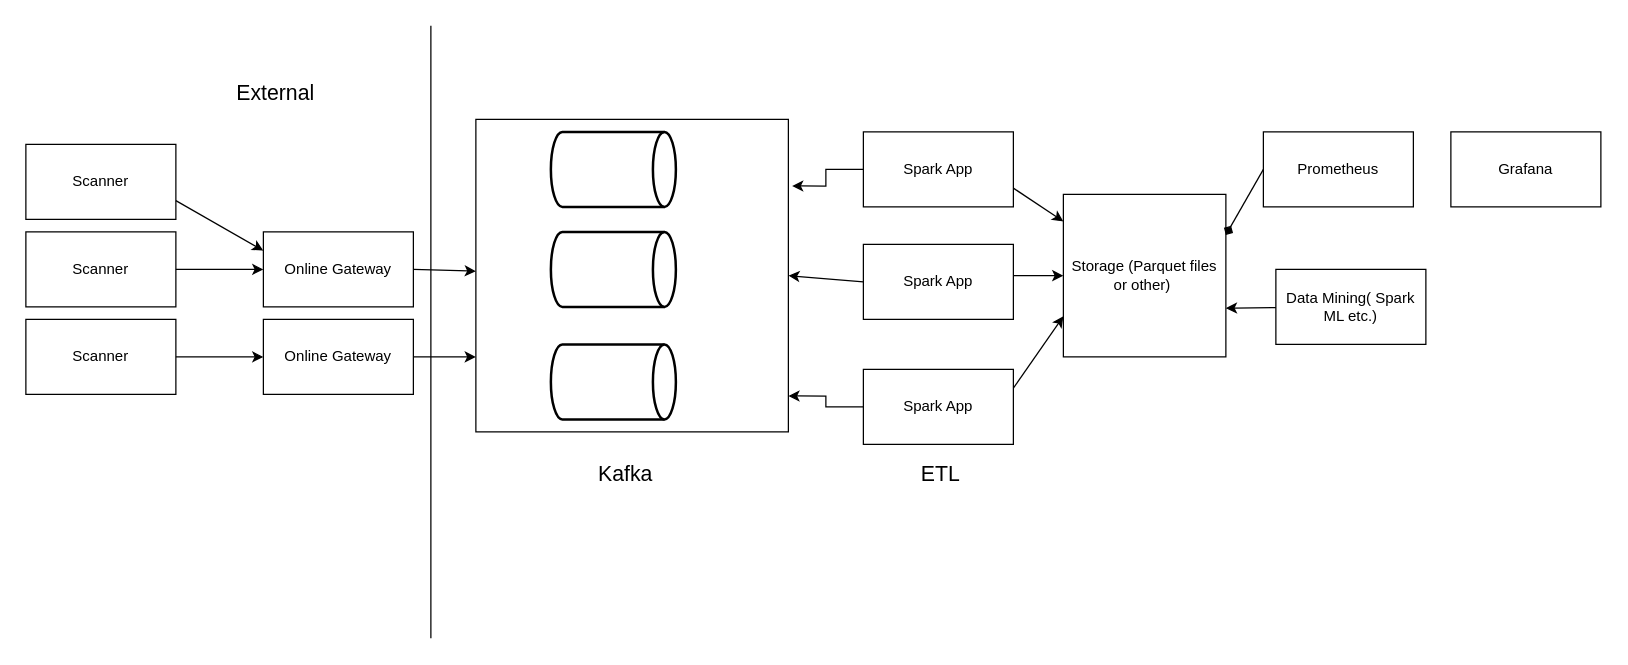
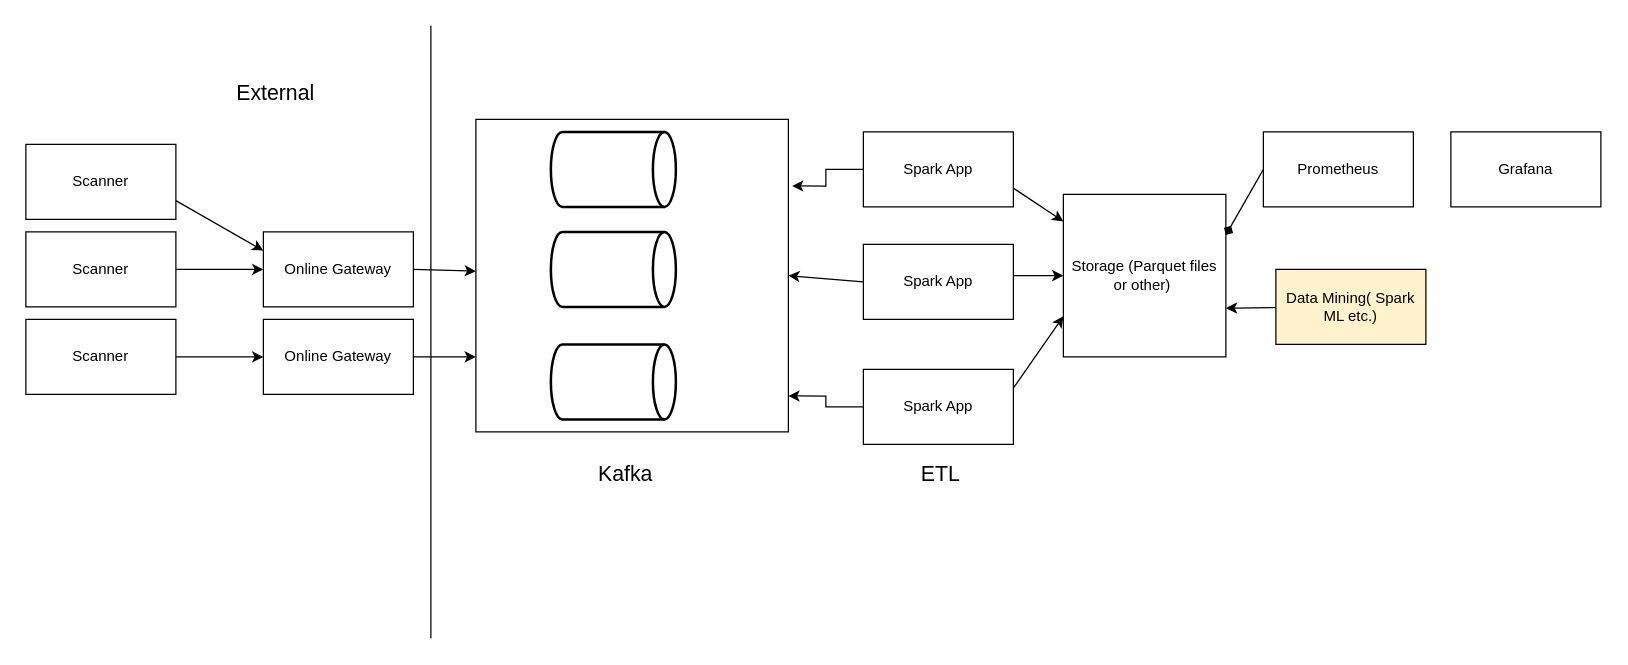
node "Data Mining( Spark ML etc.)": fillcolor #ffffff -> #fff2cc
